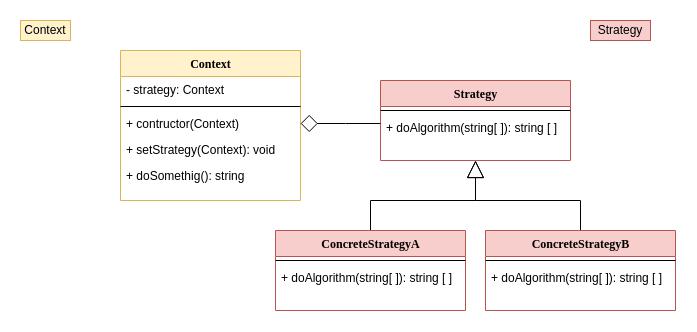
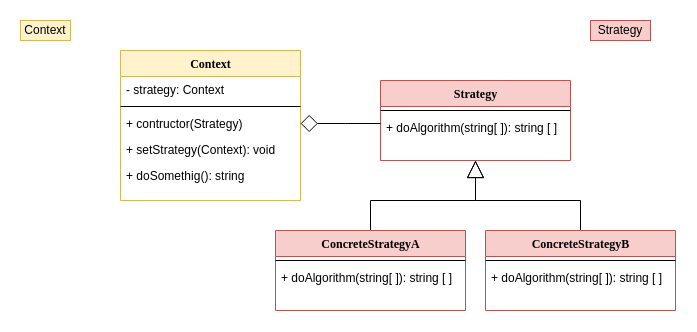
node "+ contructor(Context)": label "+ contructor(Context)" -> "+ contructor(Strategy)"
